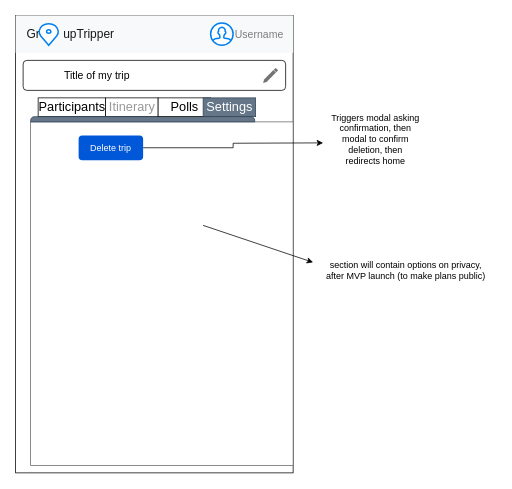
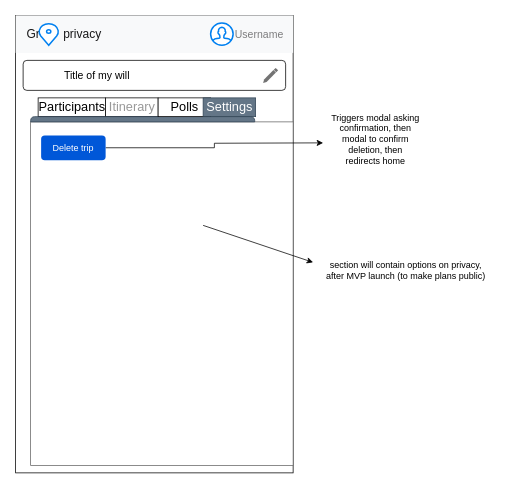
node "Gr o upTripper": label "Gr o upTripper" -> "Gr o privacy"
node "Title of my trip": label "Title of my trip" -> "Title of my will"
node "Delete trip": moved (111, 148) -> (73, 148)
